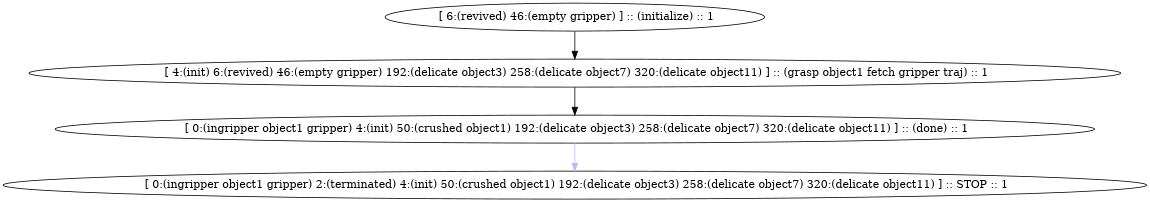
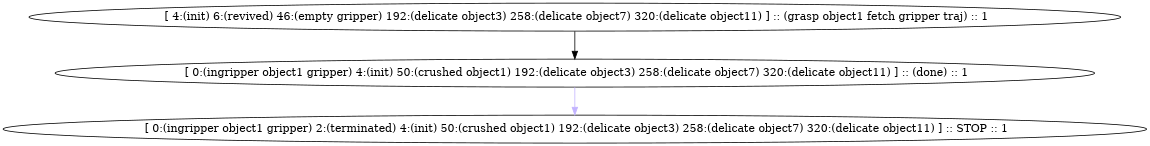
node "[ 6:(revived) 46:(empty gripper) ] :: (initialize) :: 1": removed
